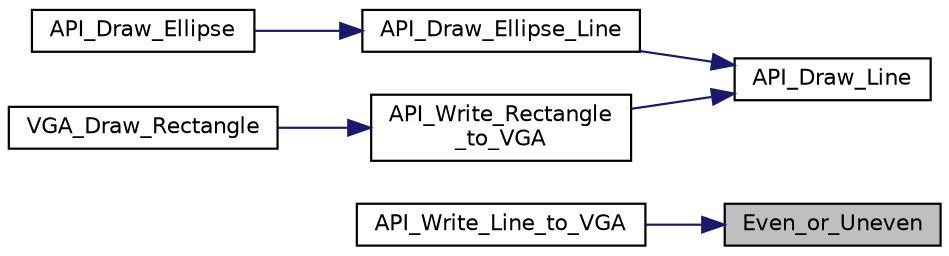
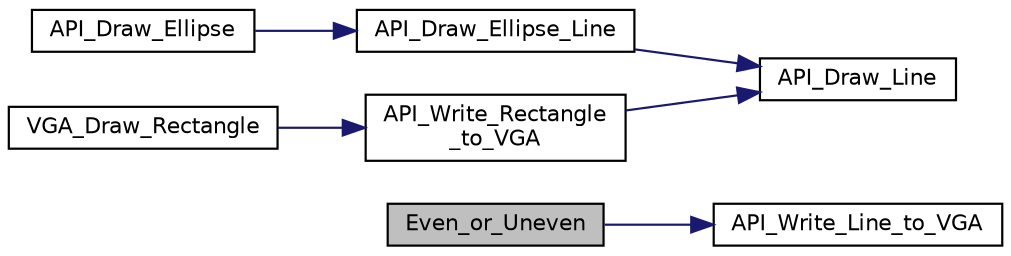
edge "API_Write_Line_to_VGA" -> "Even_or_Uneven": reversed
